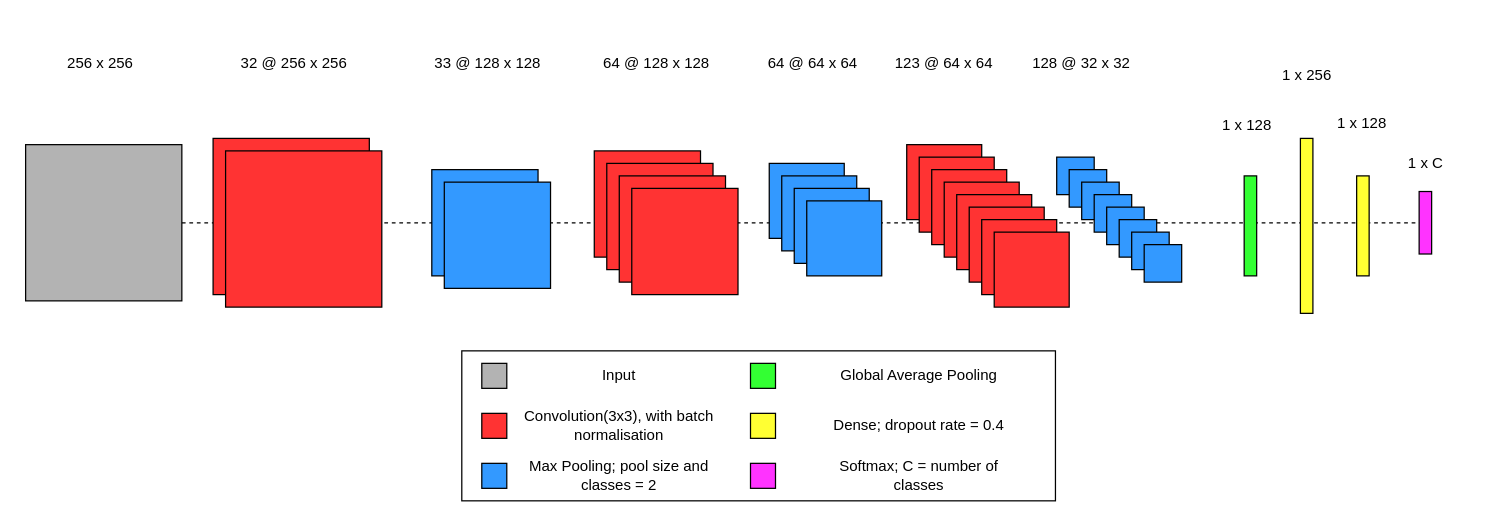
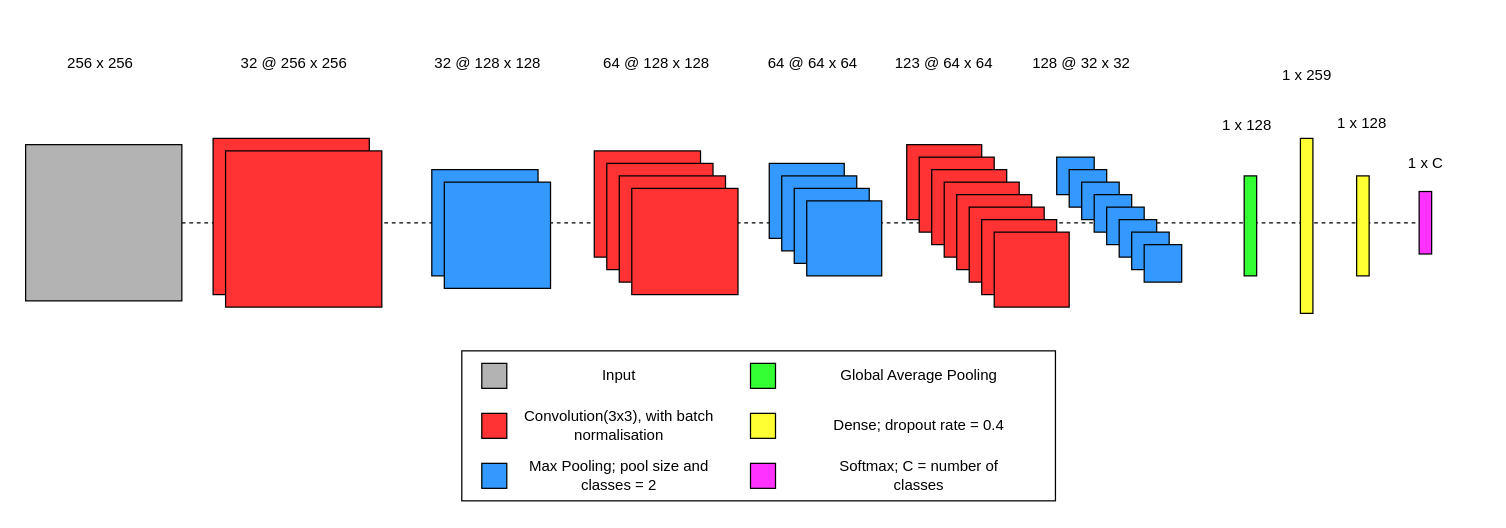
node "33 @ 128 x 128": label "33 @ 128 x 128" -> "32 @ 128 x 128"
node "1 x 256": label "1 x 256" -> "1 x 259"
